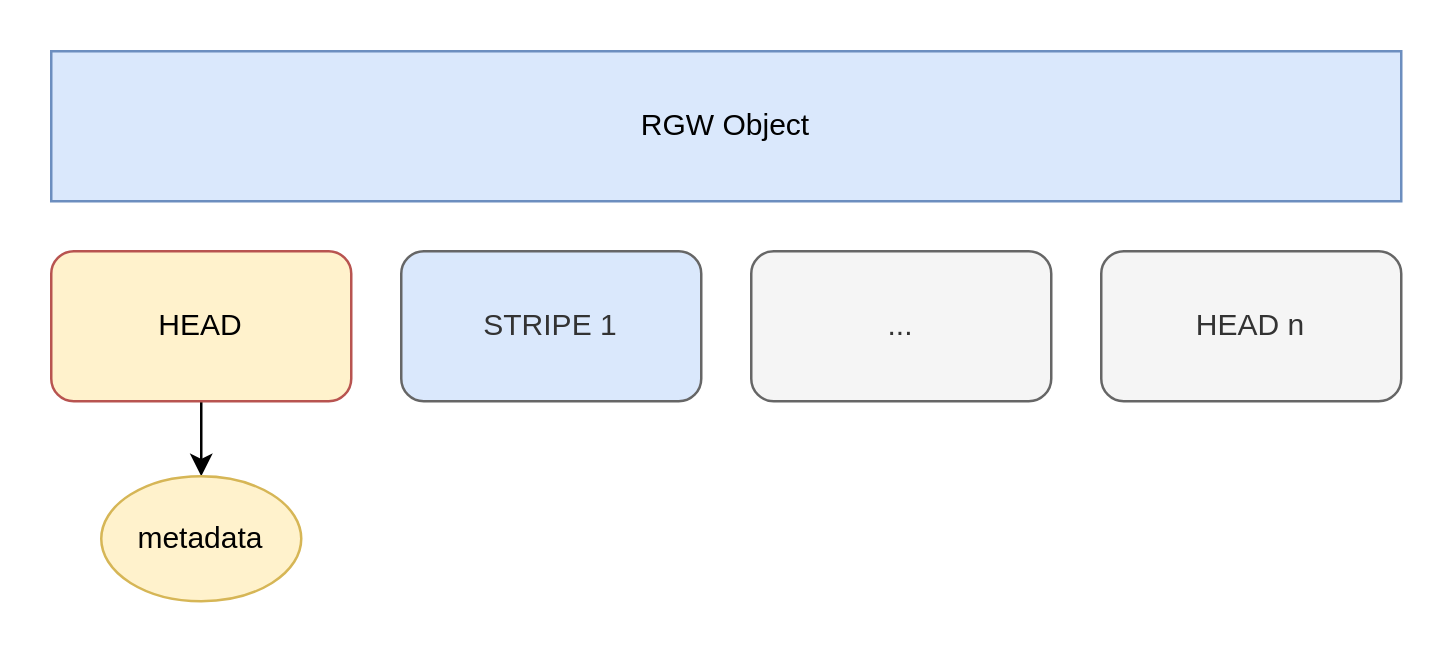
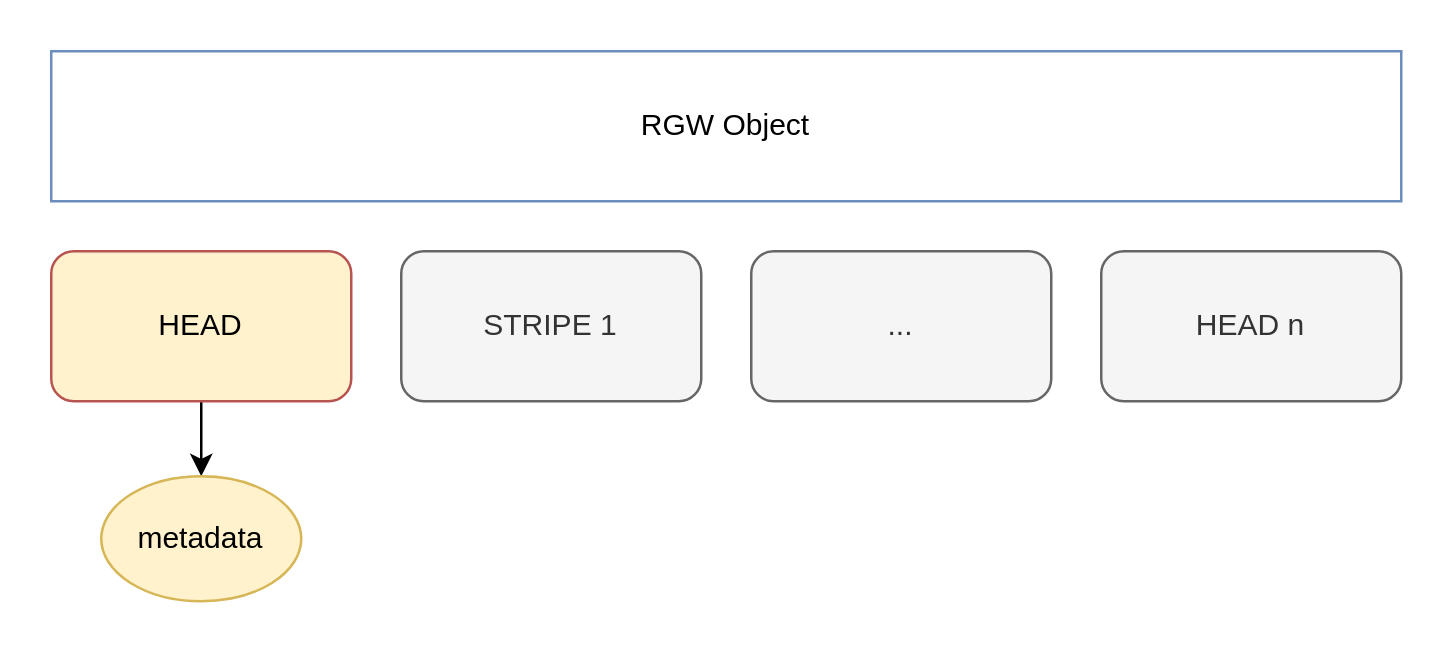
node "RGW Object": fillcolor #dae8fc -> #ffffff
node "STRIPE 1": fillcolor #dae8fc -> #f5f5f5
